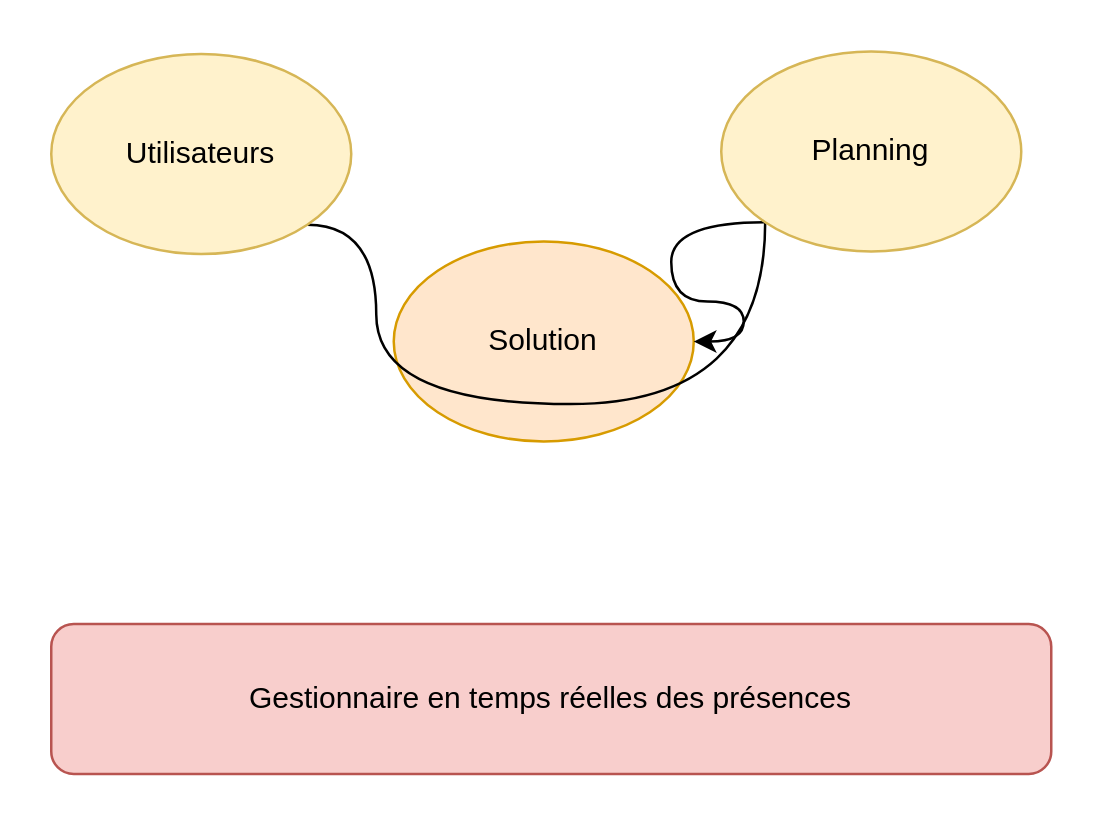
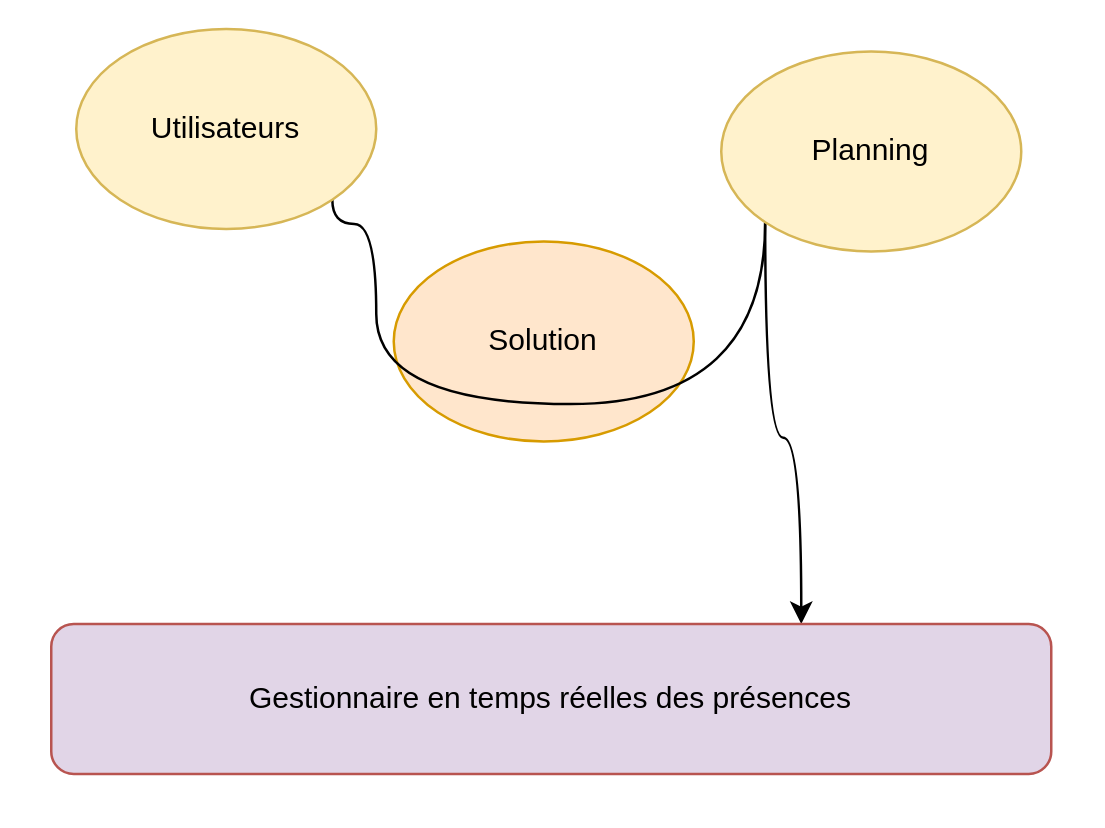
node "Utilisateurs": moved (201, 154) -> (226, 129)
edge "Planning" -> "Solution": now "Planning" -> "Gestionnaire en temps réelles des présences"
node "Gestionnaire en temps réelles des présences": fillcolor #f8cecc -> #e1d5e7
